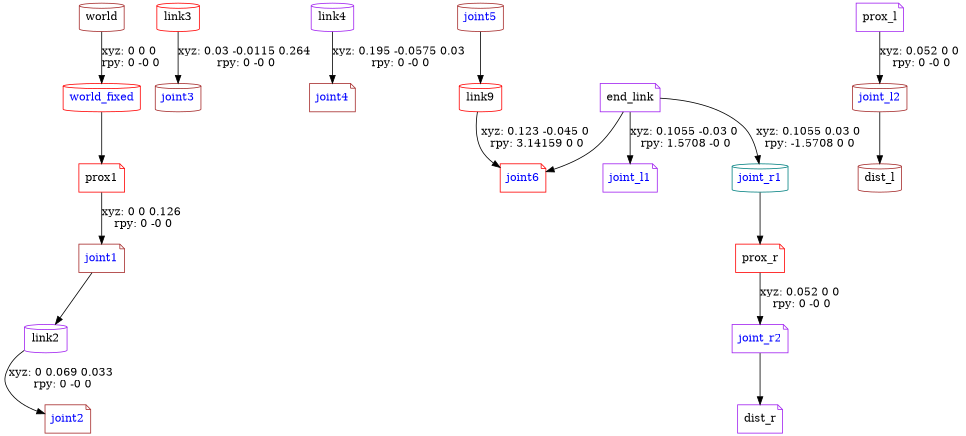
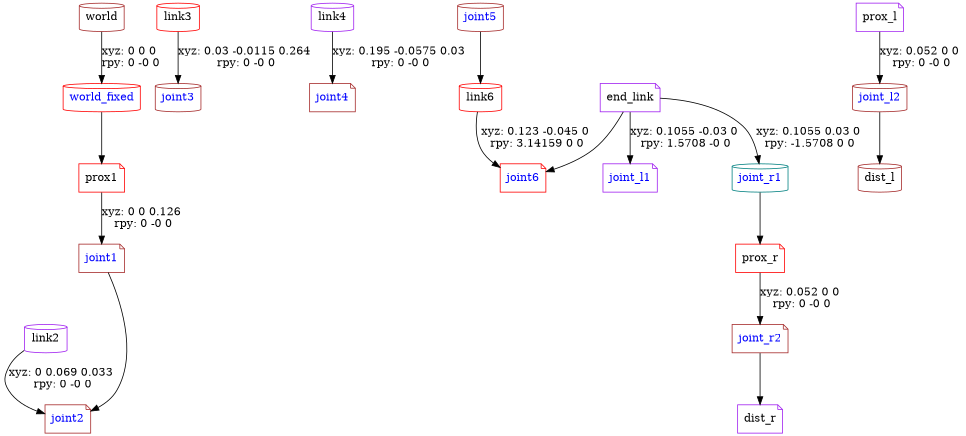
node "link9": label "link9" -> "link6"
edge "joint1" -> "link2": now "joint1" -> "joint2"
node "joint_r2": color purple -> brown
